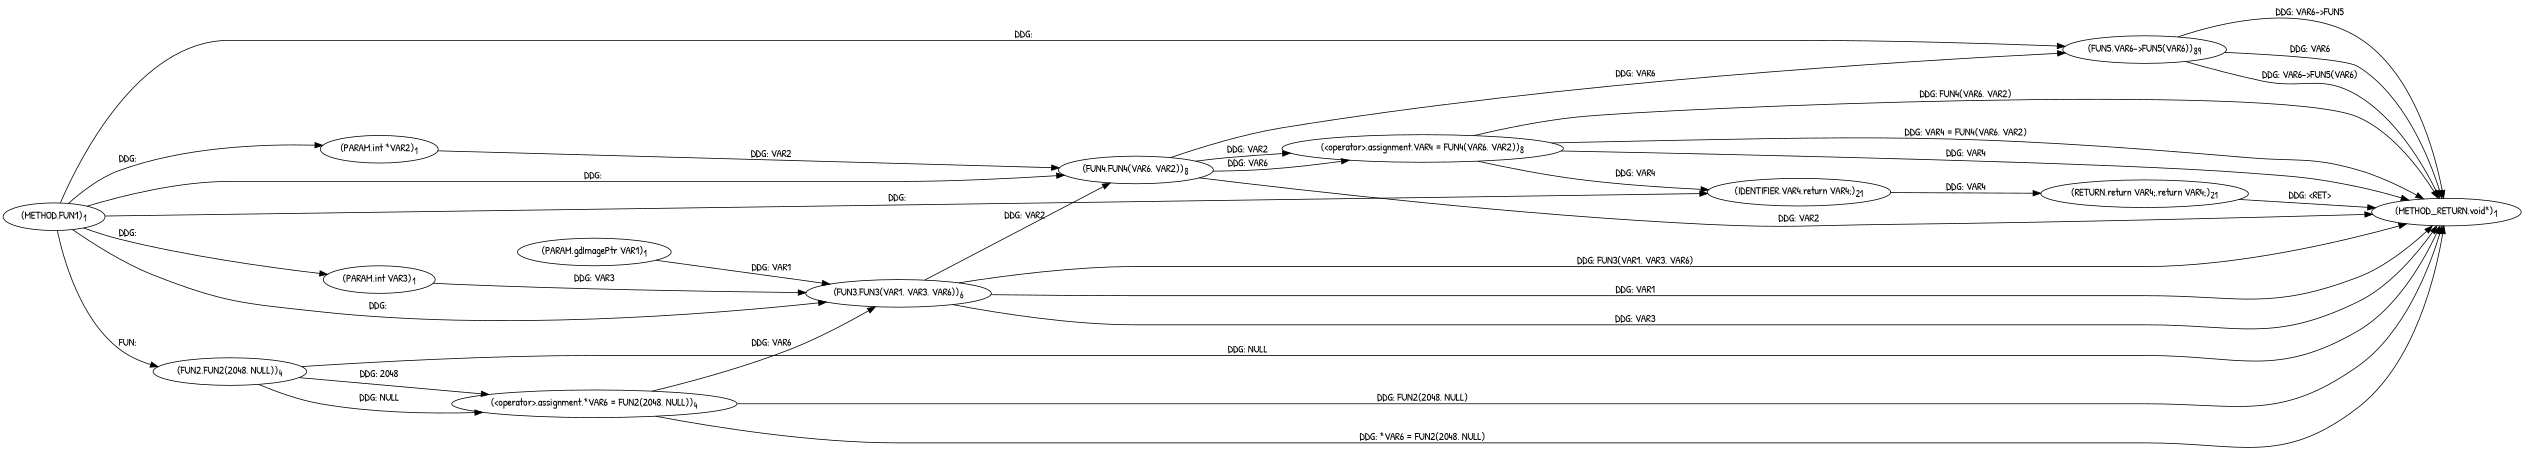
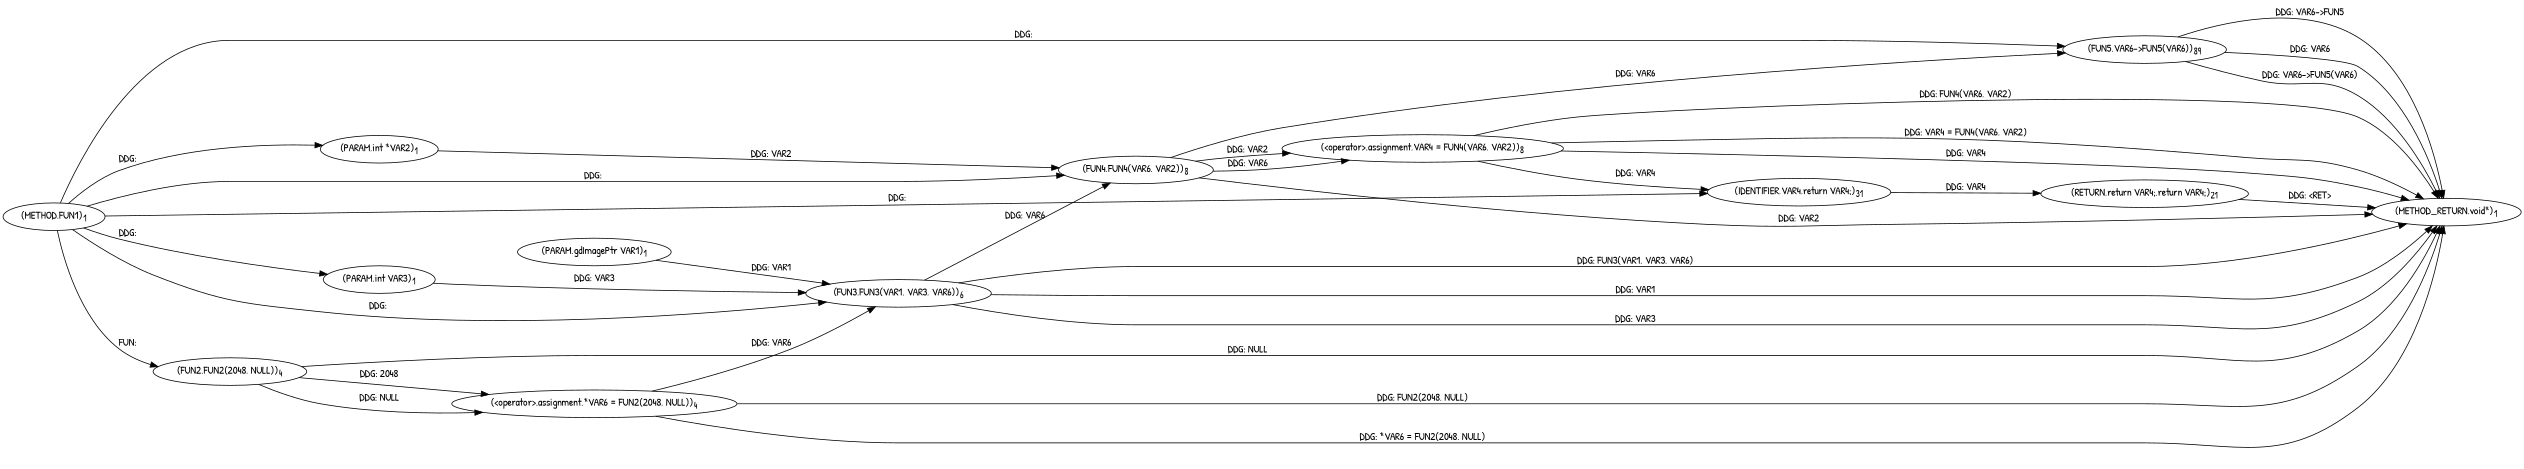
node "(IDENTIFIER,VAR4,return VAR4;)": text "21" -> "31"
edge "(FUN3,FUN3(VAR1, VAR3, VAR6))" -> "(FUN4,FUN4(VAR6, VAR2))": label "DDG: VAR2" -> "DDG: VAR6"
